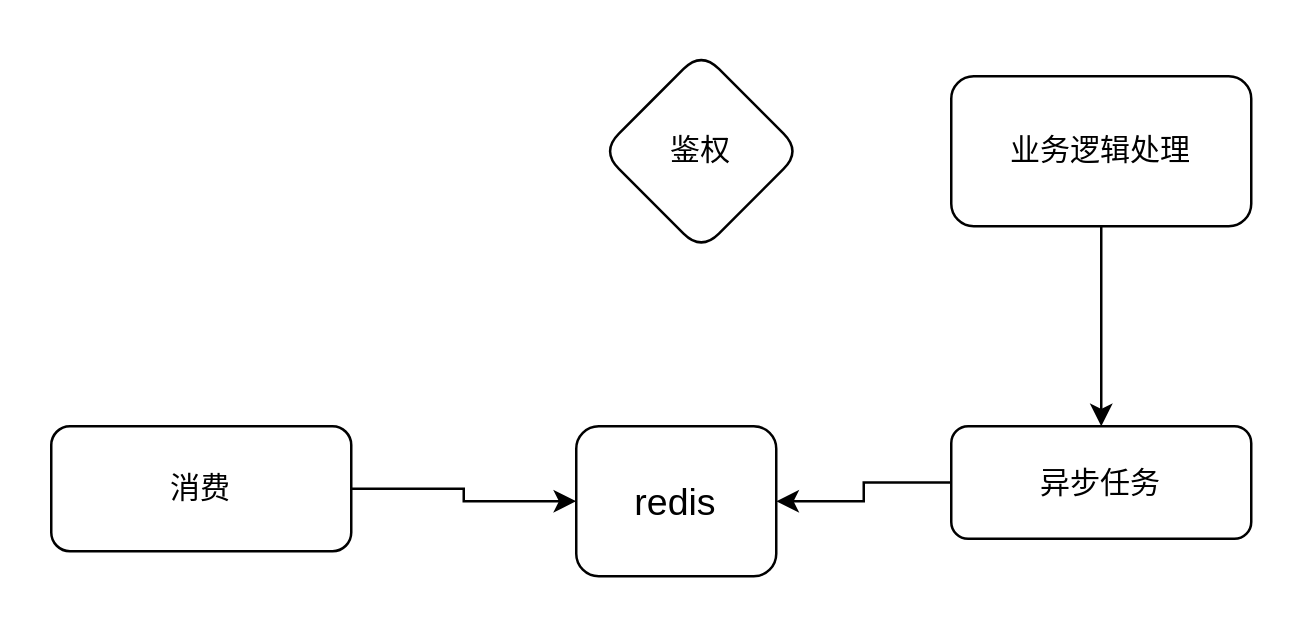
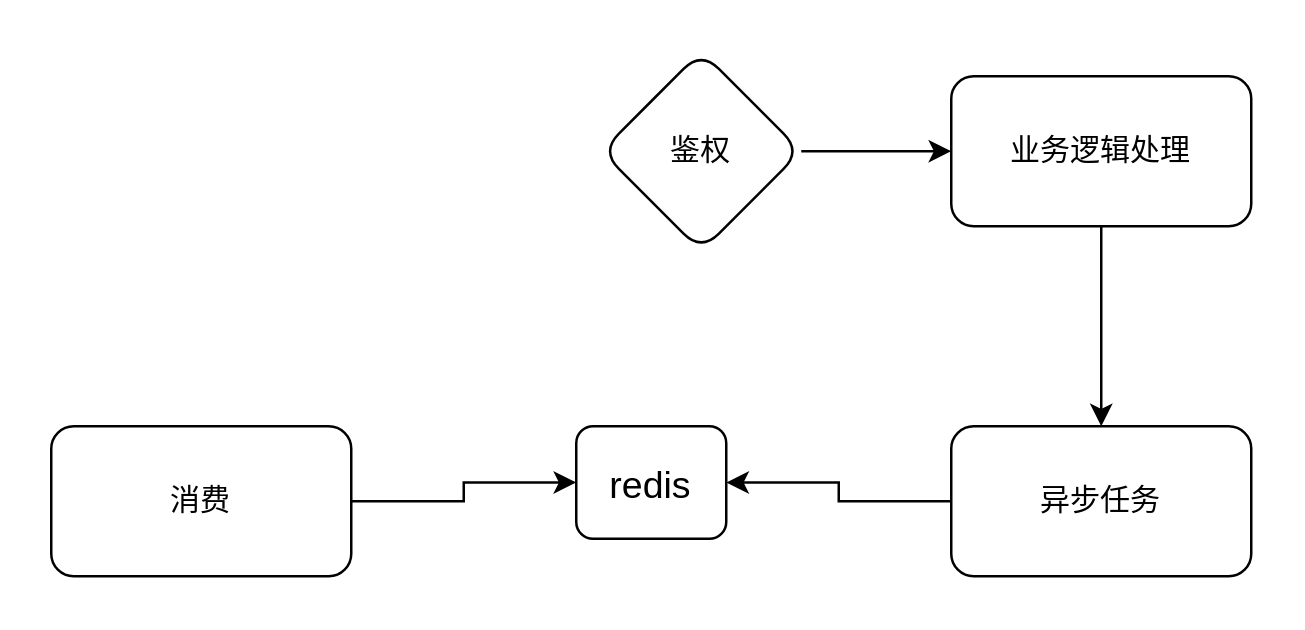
edge "鉴权" -> "业务逻辑处理": added
node "异步任务": size 300x113 -> 300x150
node "消费": size 300x125 -> 300x150
node "redis": size 200x150 -> 150x113
